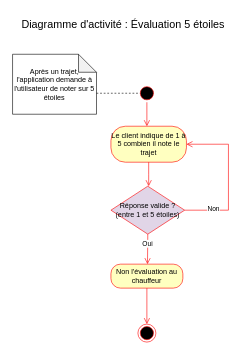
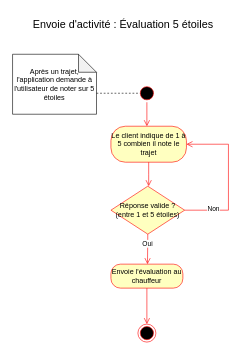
node "Diagramme d'activité : Évaluation 5 étoiles": label "Diagramme d'activité : Évaluation 5 étoiles" -> "Envoie d'activité : Évaluation 5 étoiles"
node "Réponse valide ? (entre 1 et 5 étoiles)": fillcolor #e1d5e7 -> #ffffc0
node "Non l'évaluation au chauffeur": label "Non l'évaluation au chauffeur" -> "Envoie l'évaluation au chauffeur"
